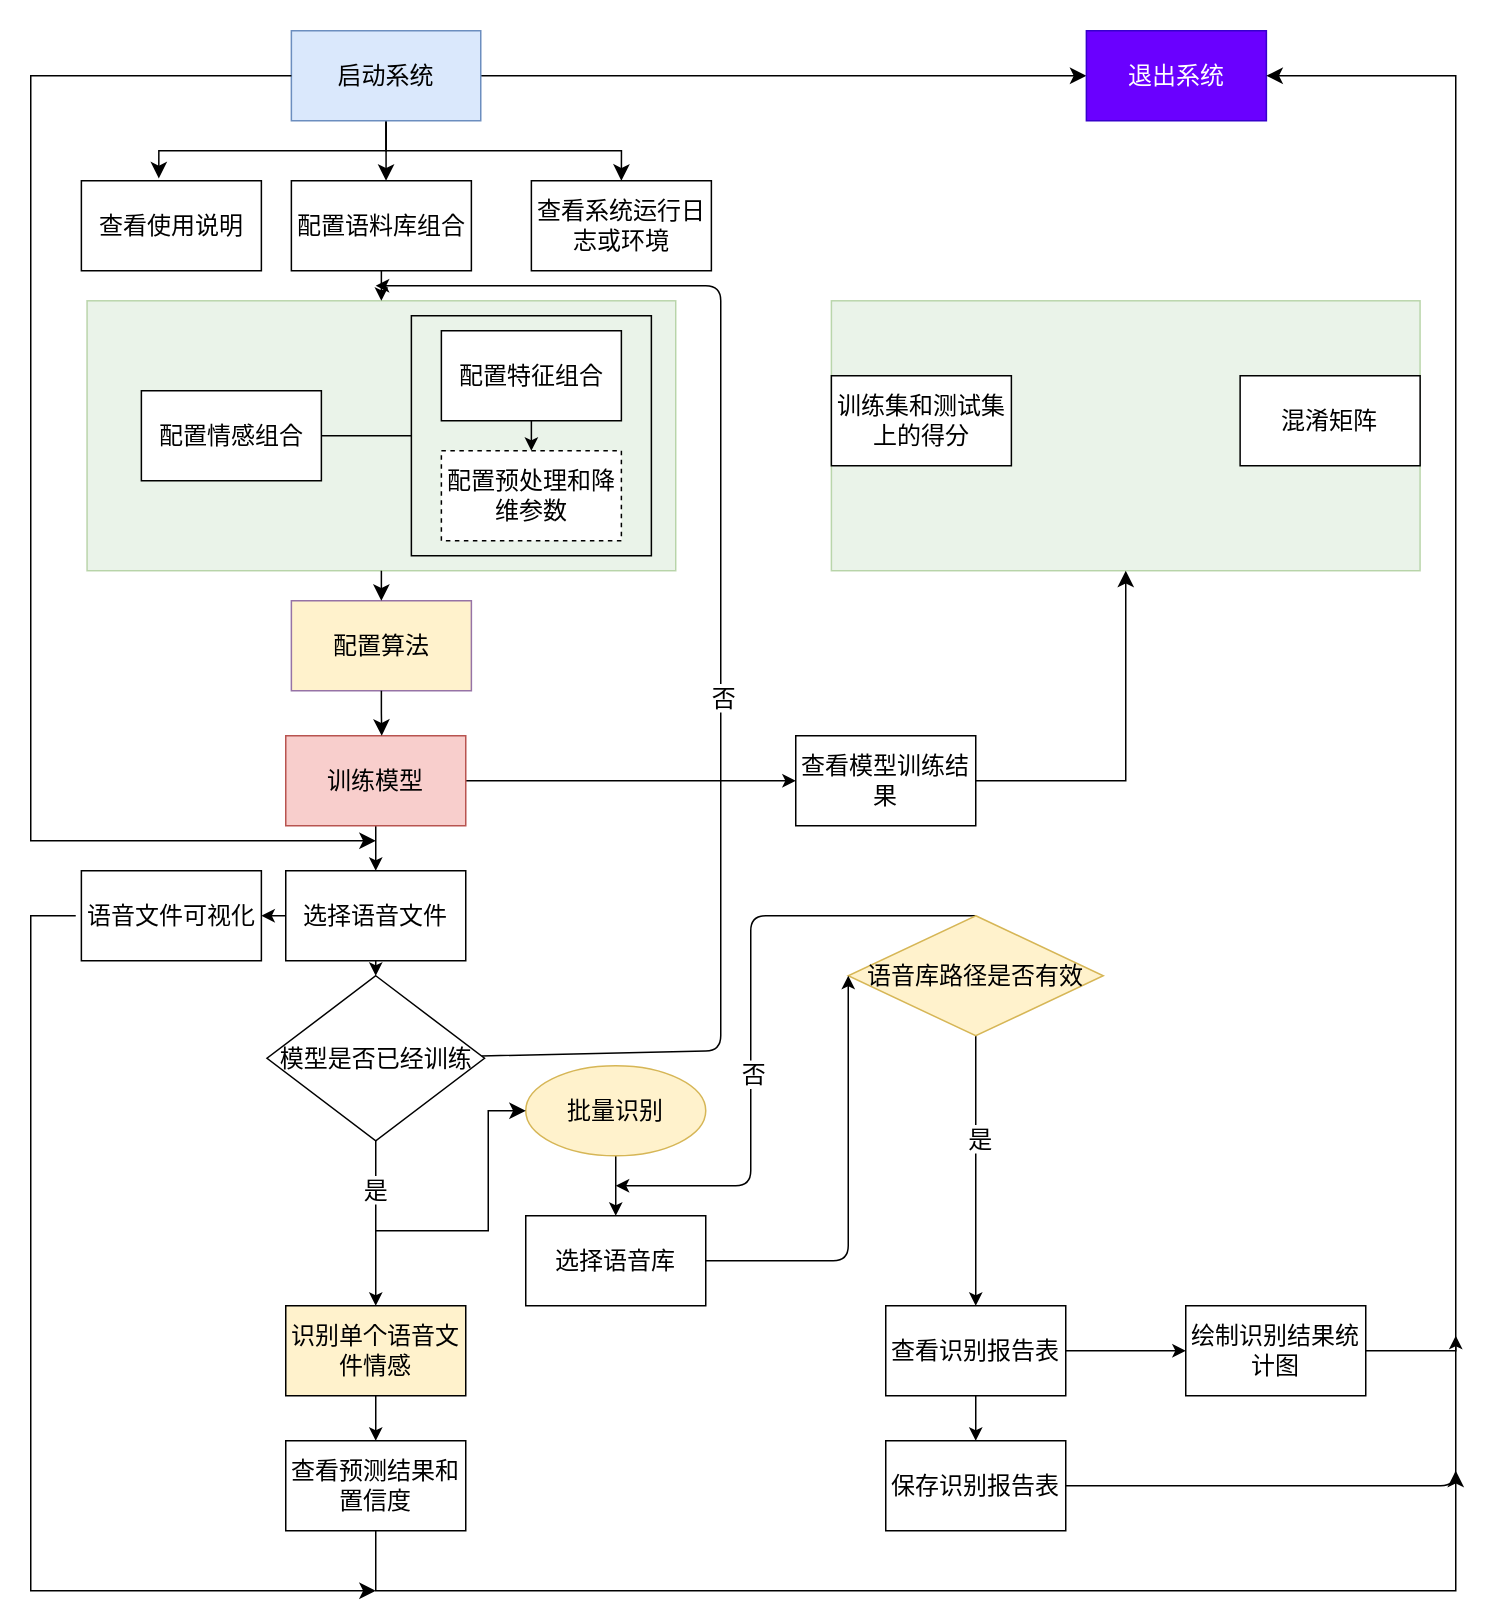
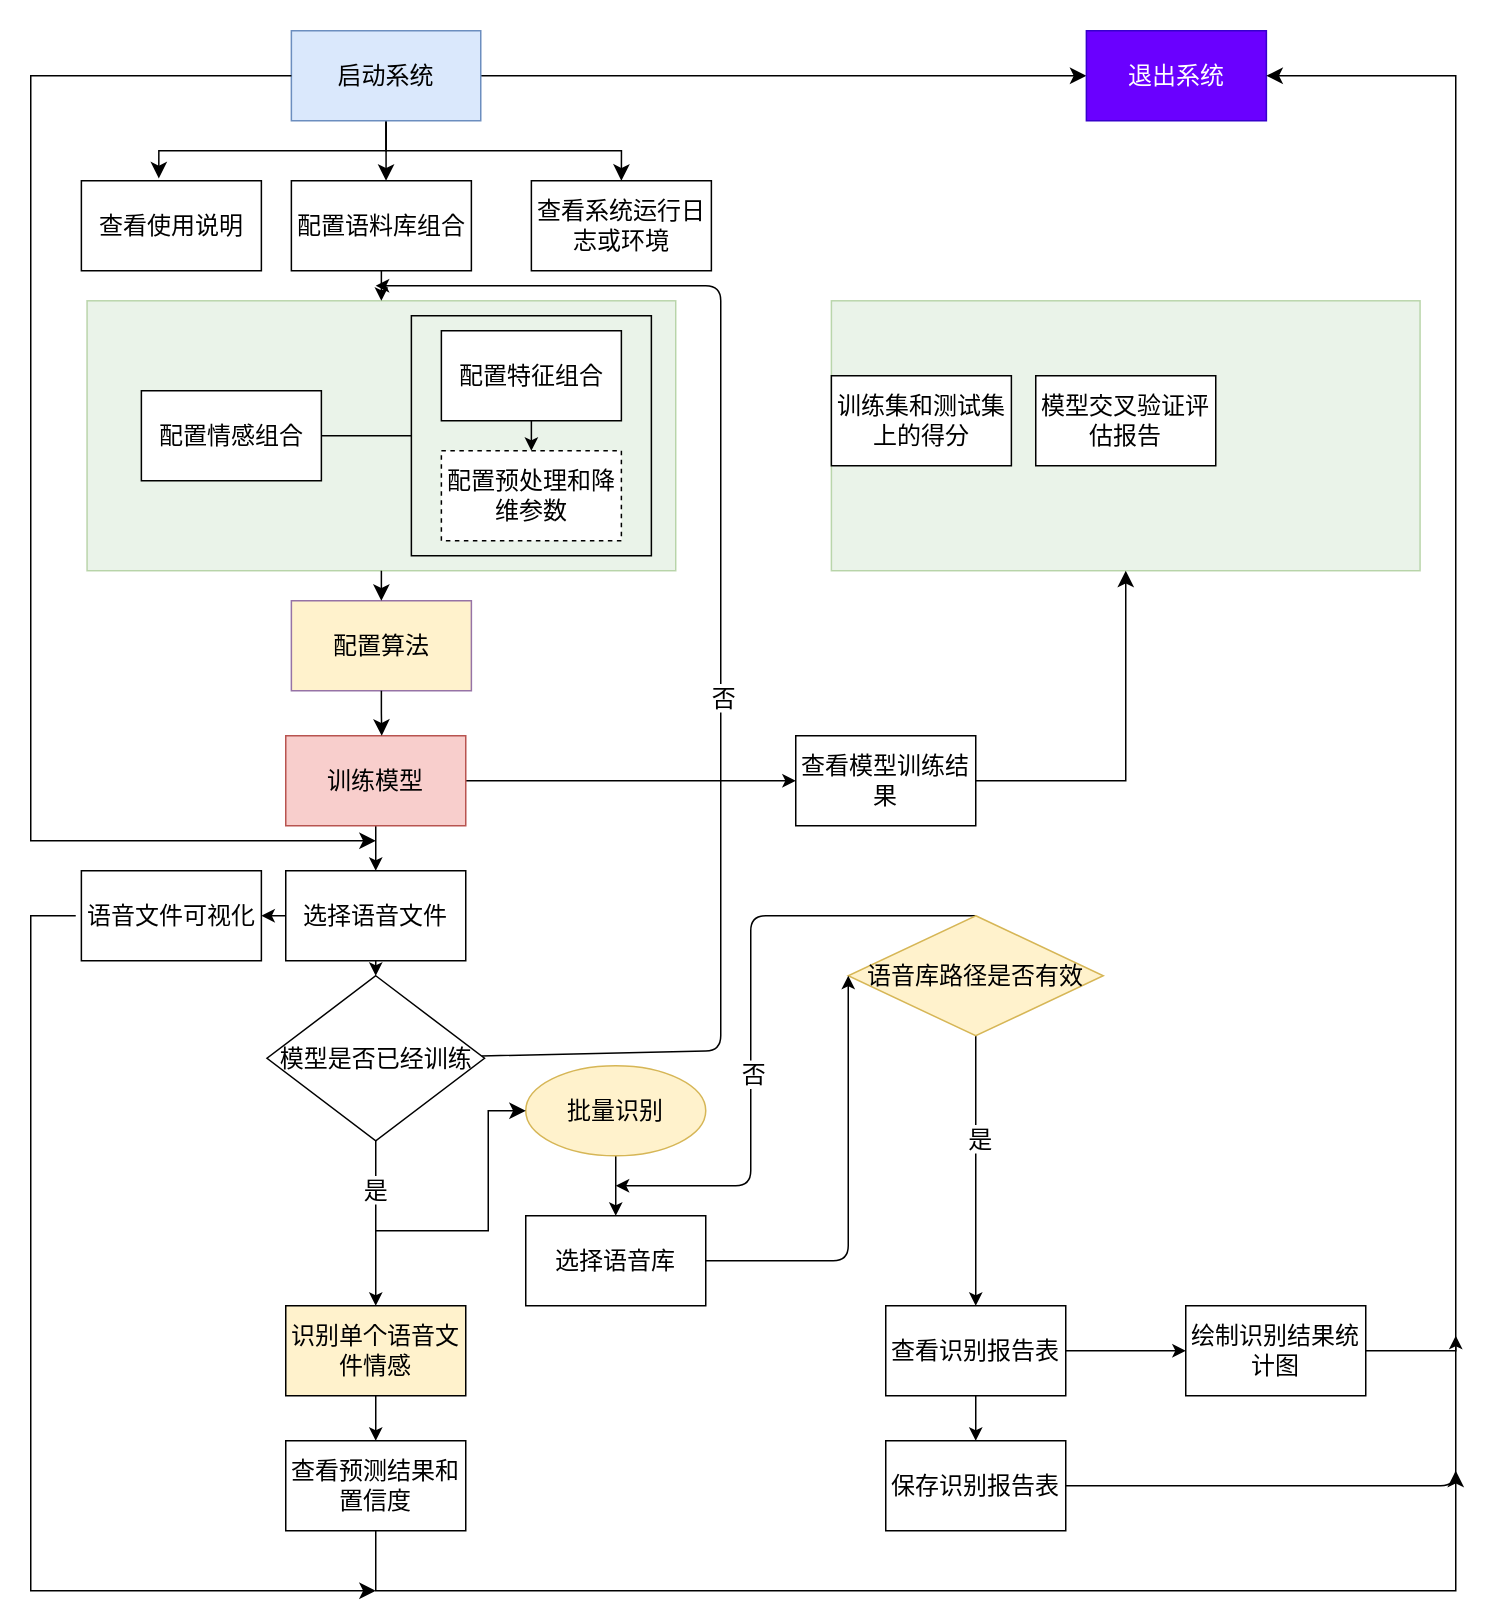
node "模型交叉验证评估报告": added
node "混淆矩阵": removed
